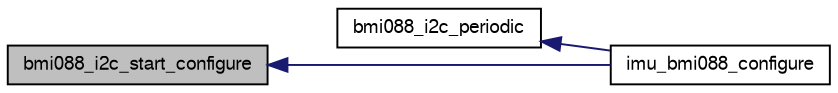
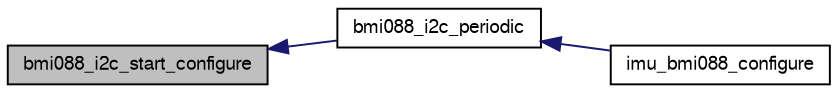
edge "imu_bmi088_configure" -> "bmi088_i2c_start_configure": now "bmi088_i2c_periodic" -> "bmi088_i2c_start_configure"
